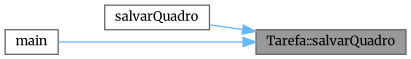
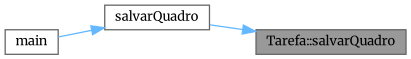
edge "main" -> "Tarefa::salvarQuadro": now "main" -> "salvarQuadro"
